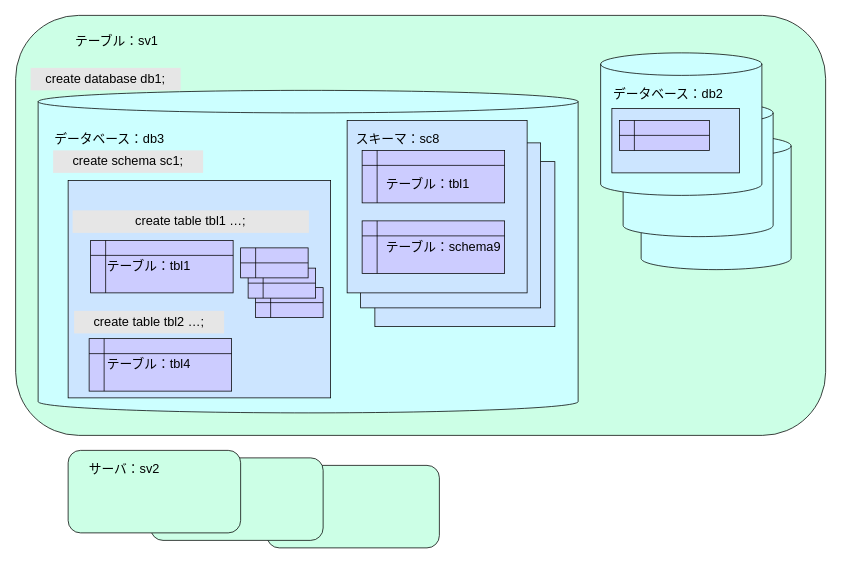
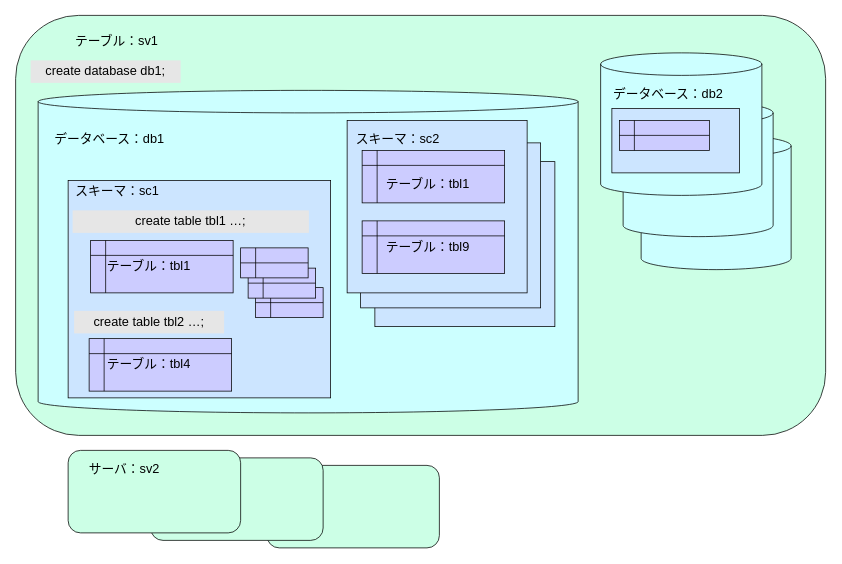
node "create database db1;": moved (105, 79) -> (105, 72)
node "データベース：db3": label "データベース：db3" -> "データベース：db1"
node "スキーマ：sc8": label "スキーマ：sc8" -> "スキーマ：sc2"
node "create schema sc1;": removed
node "スキーマ：sc1": added
node "テーブル：schema9": label "テーブル：schema9" -> "テーブル：tbl9"
